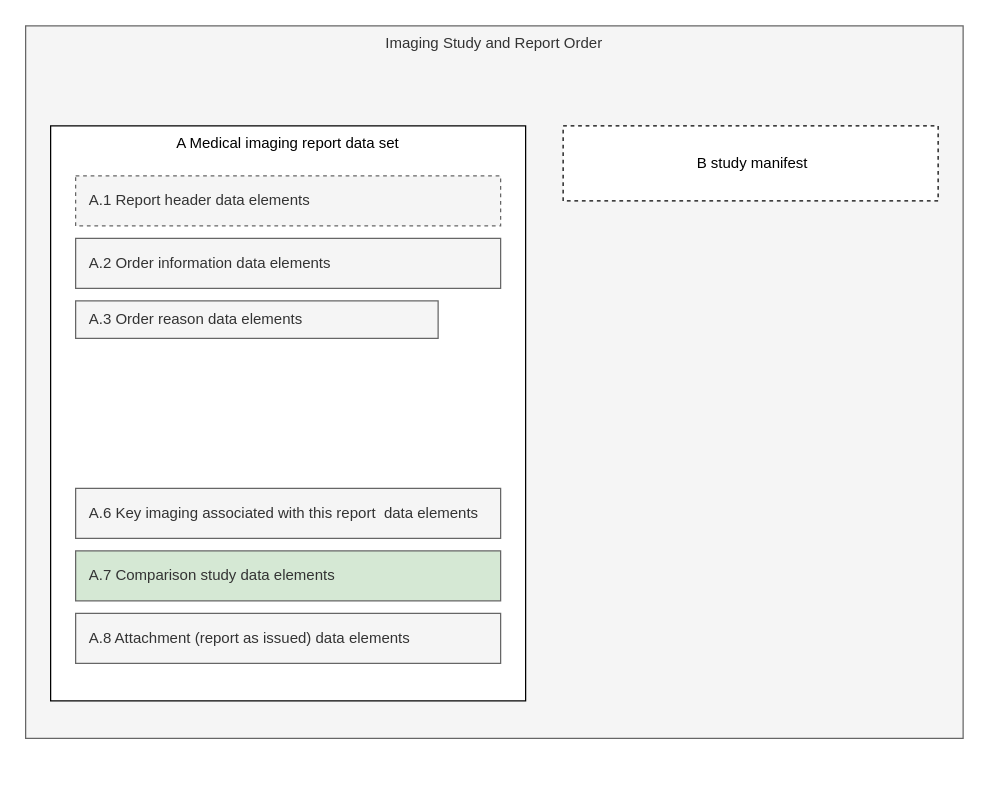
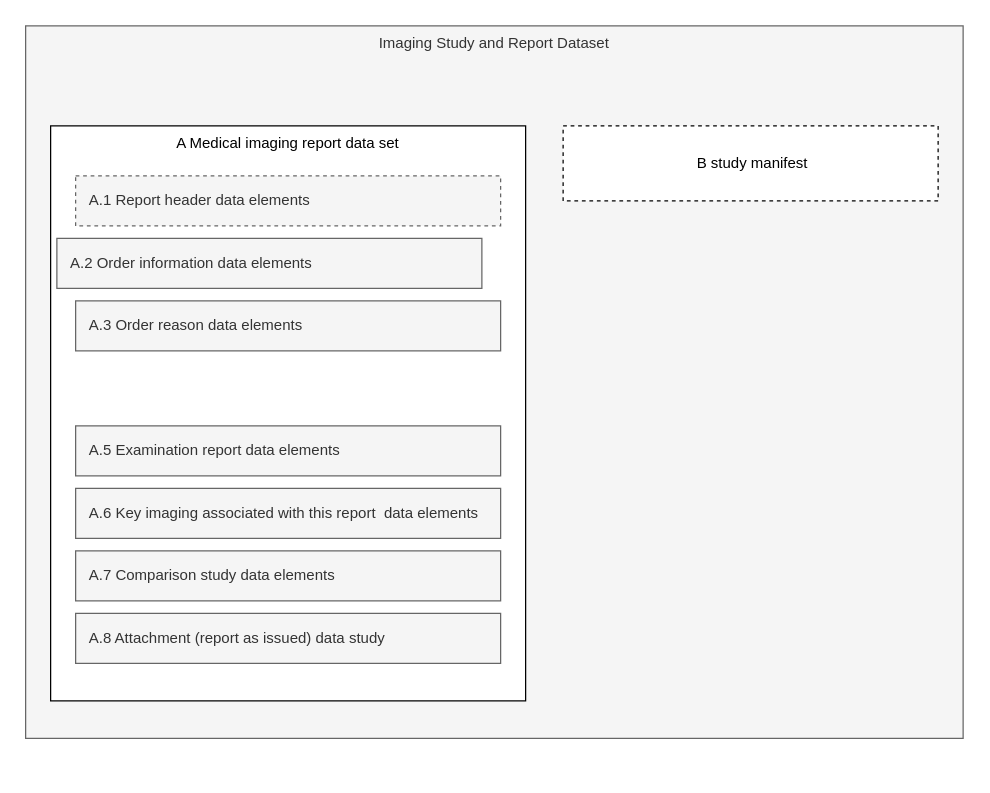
node "Imaging Study and Report Order": label "Imaging Study and Report Order" -> "Imaging Study and Report Dataset"
node "A.2 Order information data elements": moved (288, 263) -> (269, 263)
node "A.3 Order reason data elements": size 363x38 -> 425x50
node "A.5 Examination report data elements": added
node "A.7 Comparison study data elements": fillcolor #d5e8d4 -> #f5f5f5
node "A.8 Attachment (report as issued) data elements": label "A.8 Attachment (report as issued) data elements" -> "A.8 Attachment (report as issued) data study"
